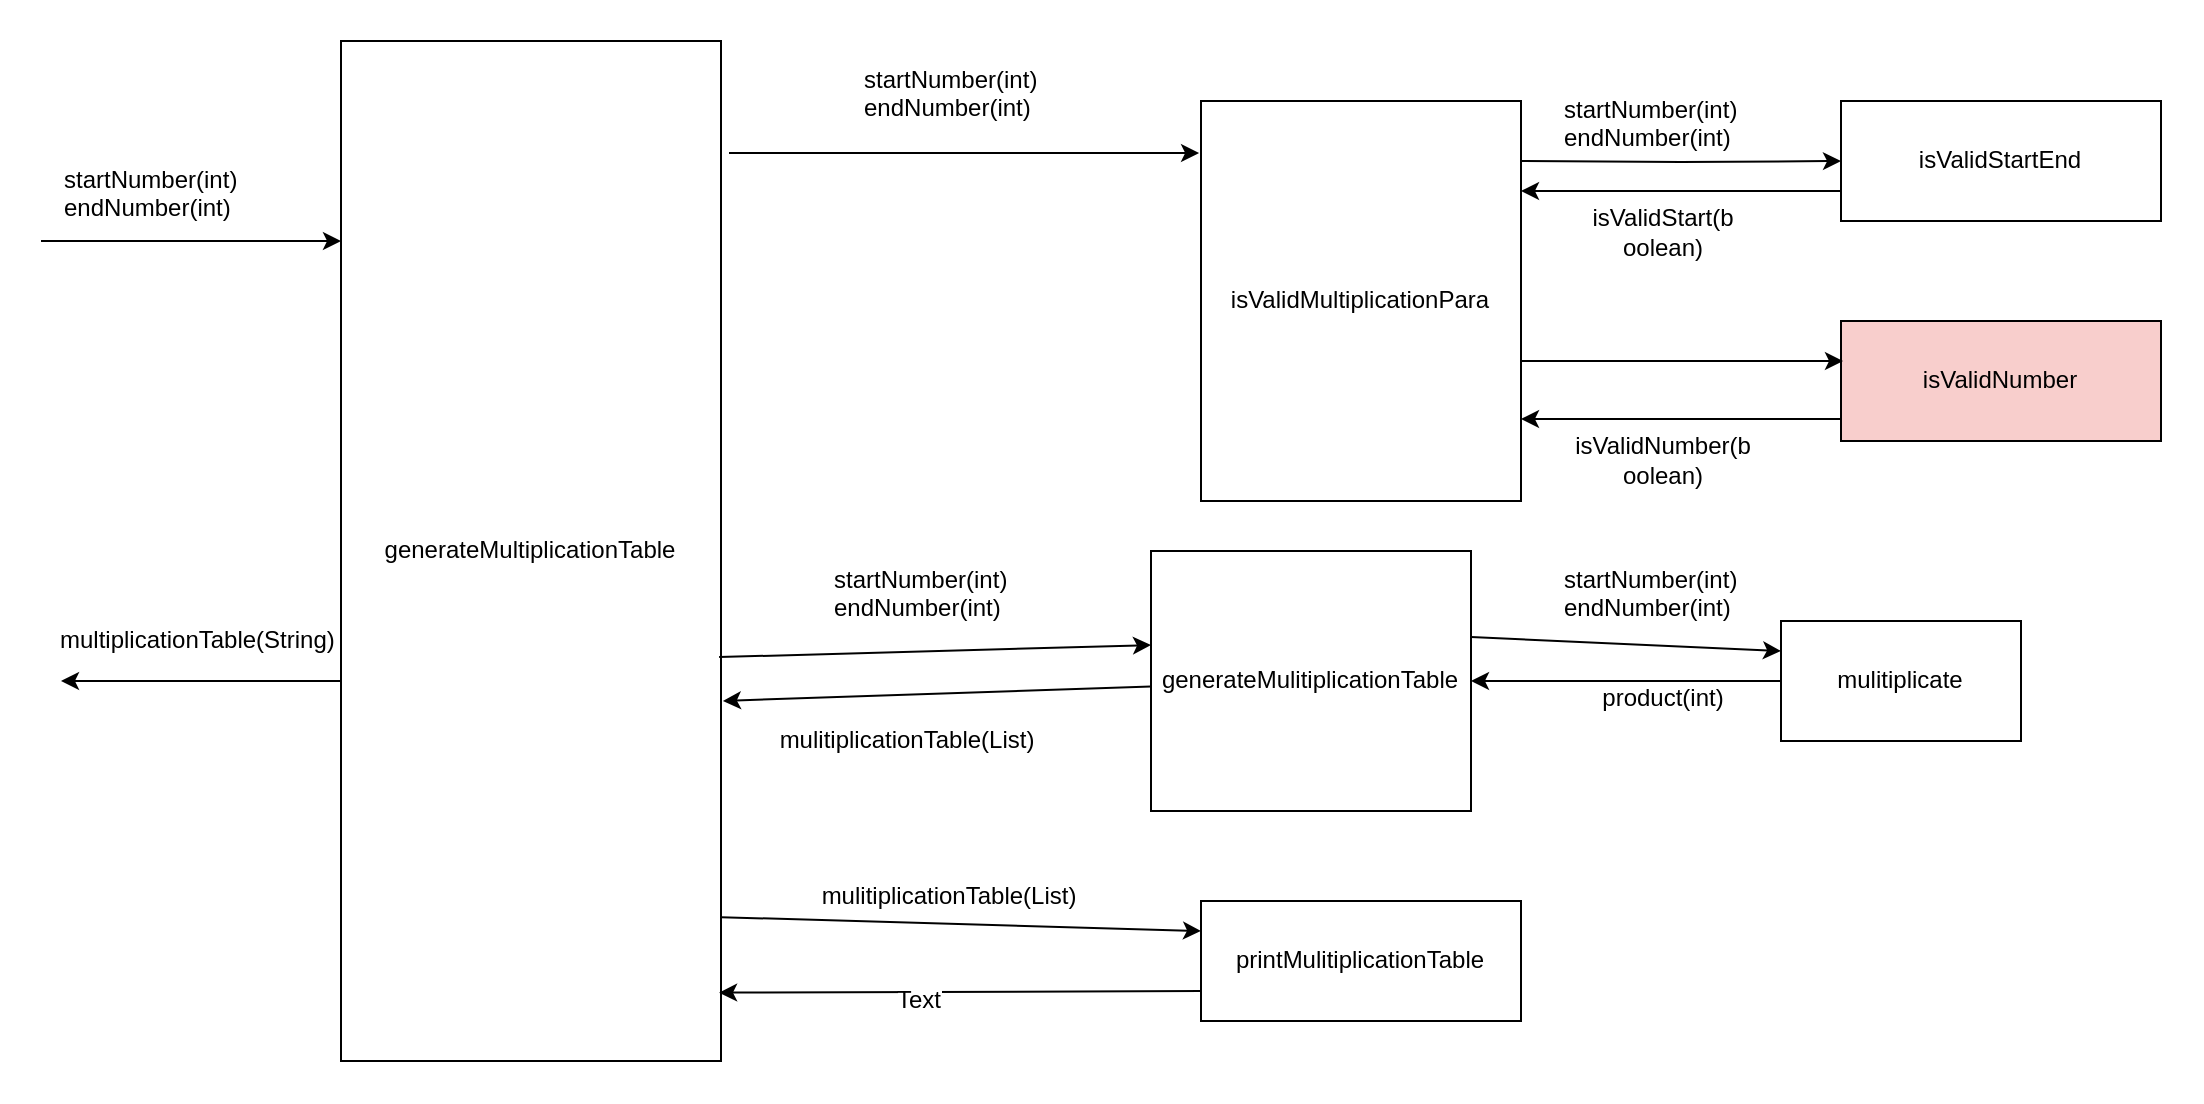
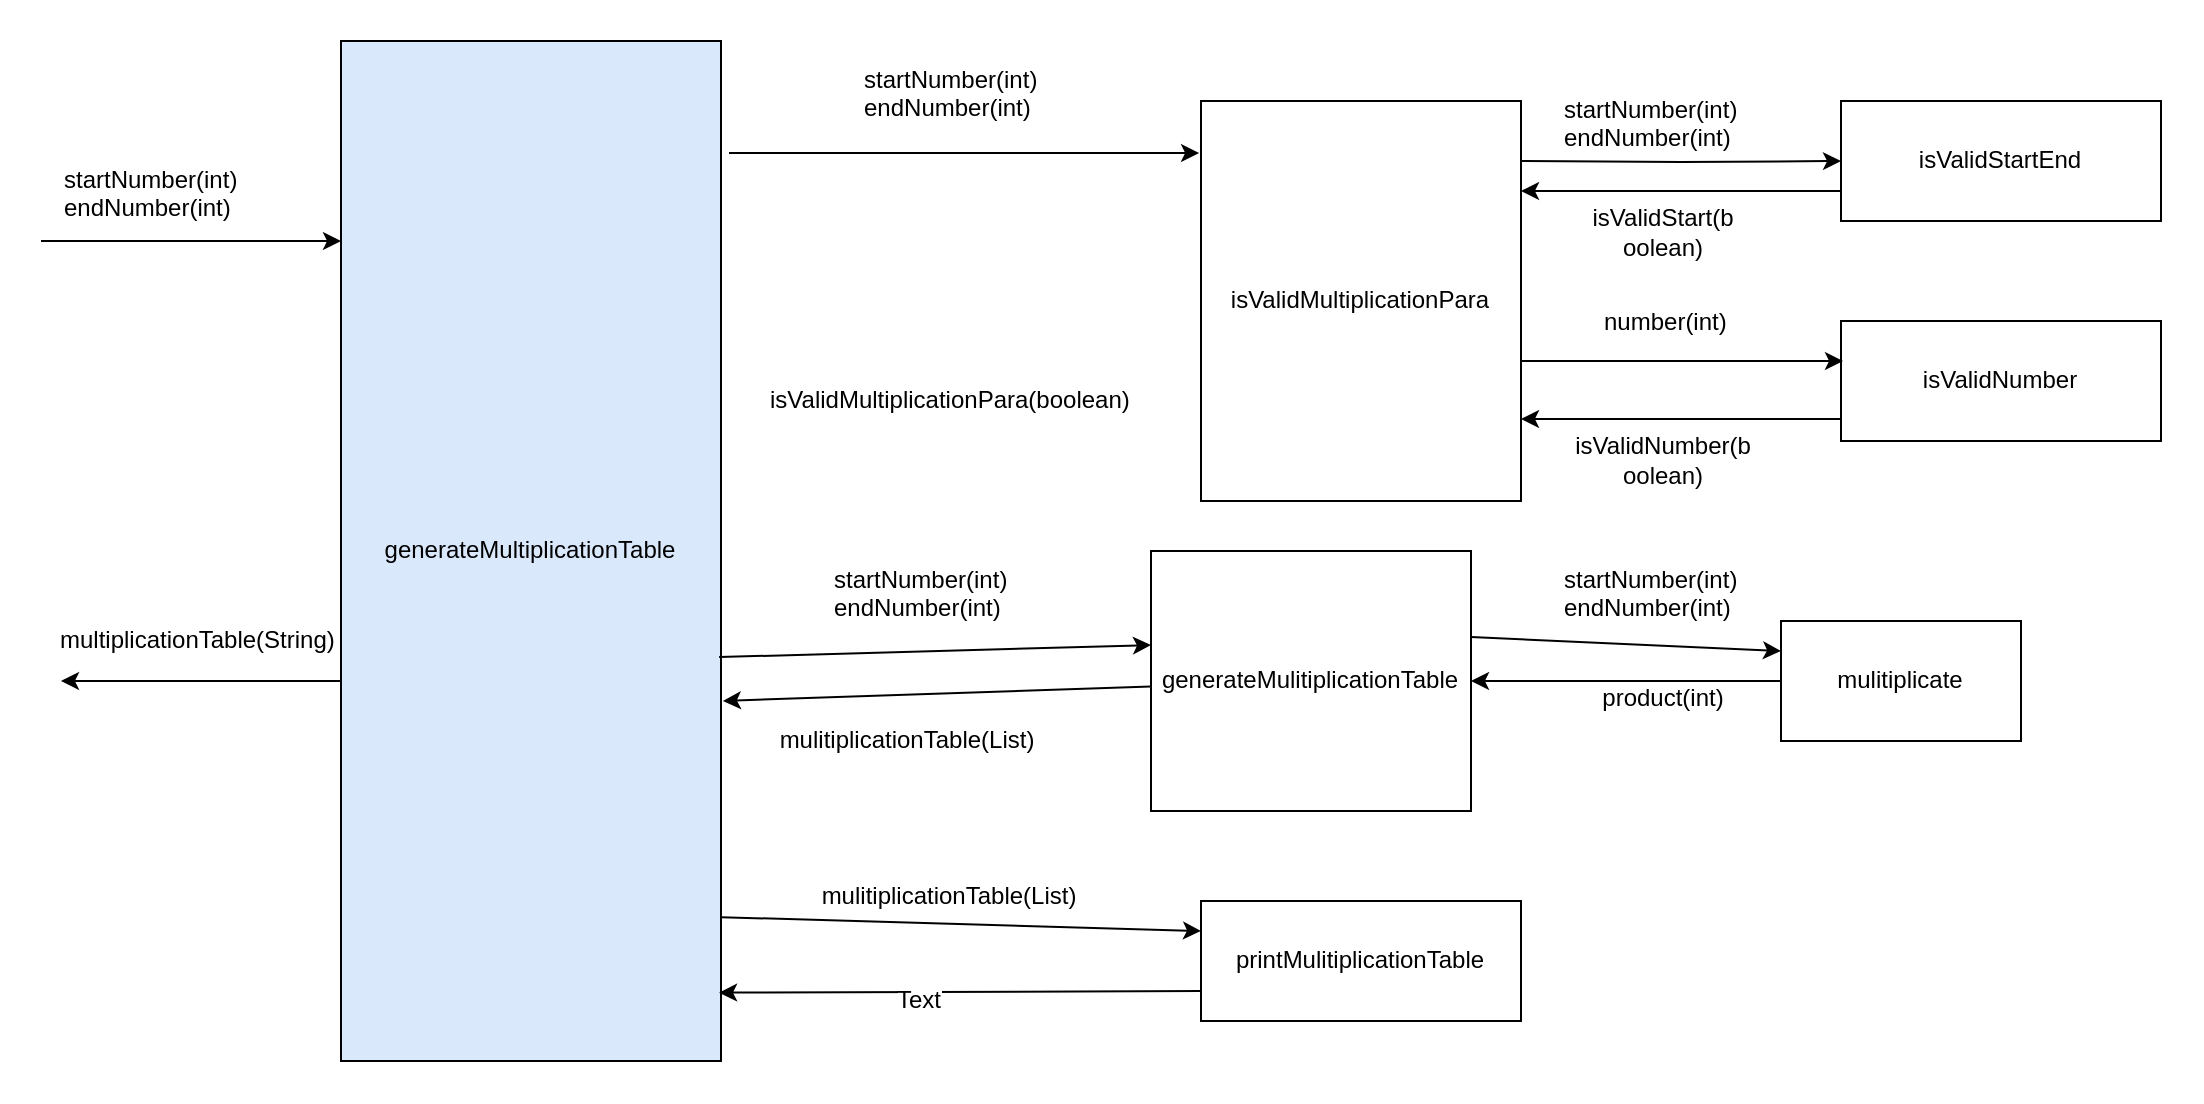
node "number(int)": added
node "isValidNumber": fillcolor #f8cecc -> #ffffff
node "isValidMultiplicationPara(boolean)": added
node "generateMultiplicationTable": fillcolor #ffffff -> #dae8fc
